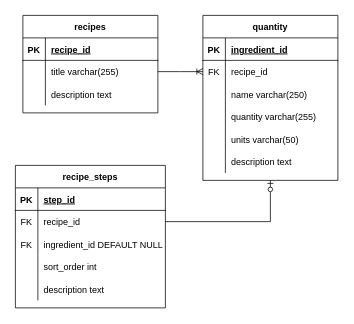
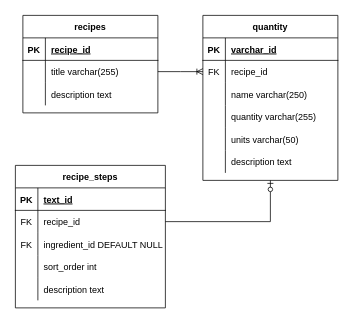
node "ingredient_id": label "ingredient_id" -> "varchar_id"
node "step_id": label "step_id" -> "text_id"
